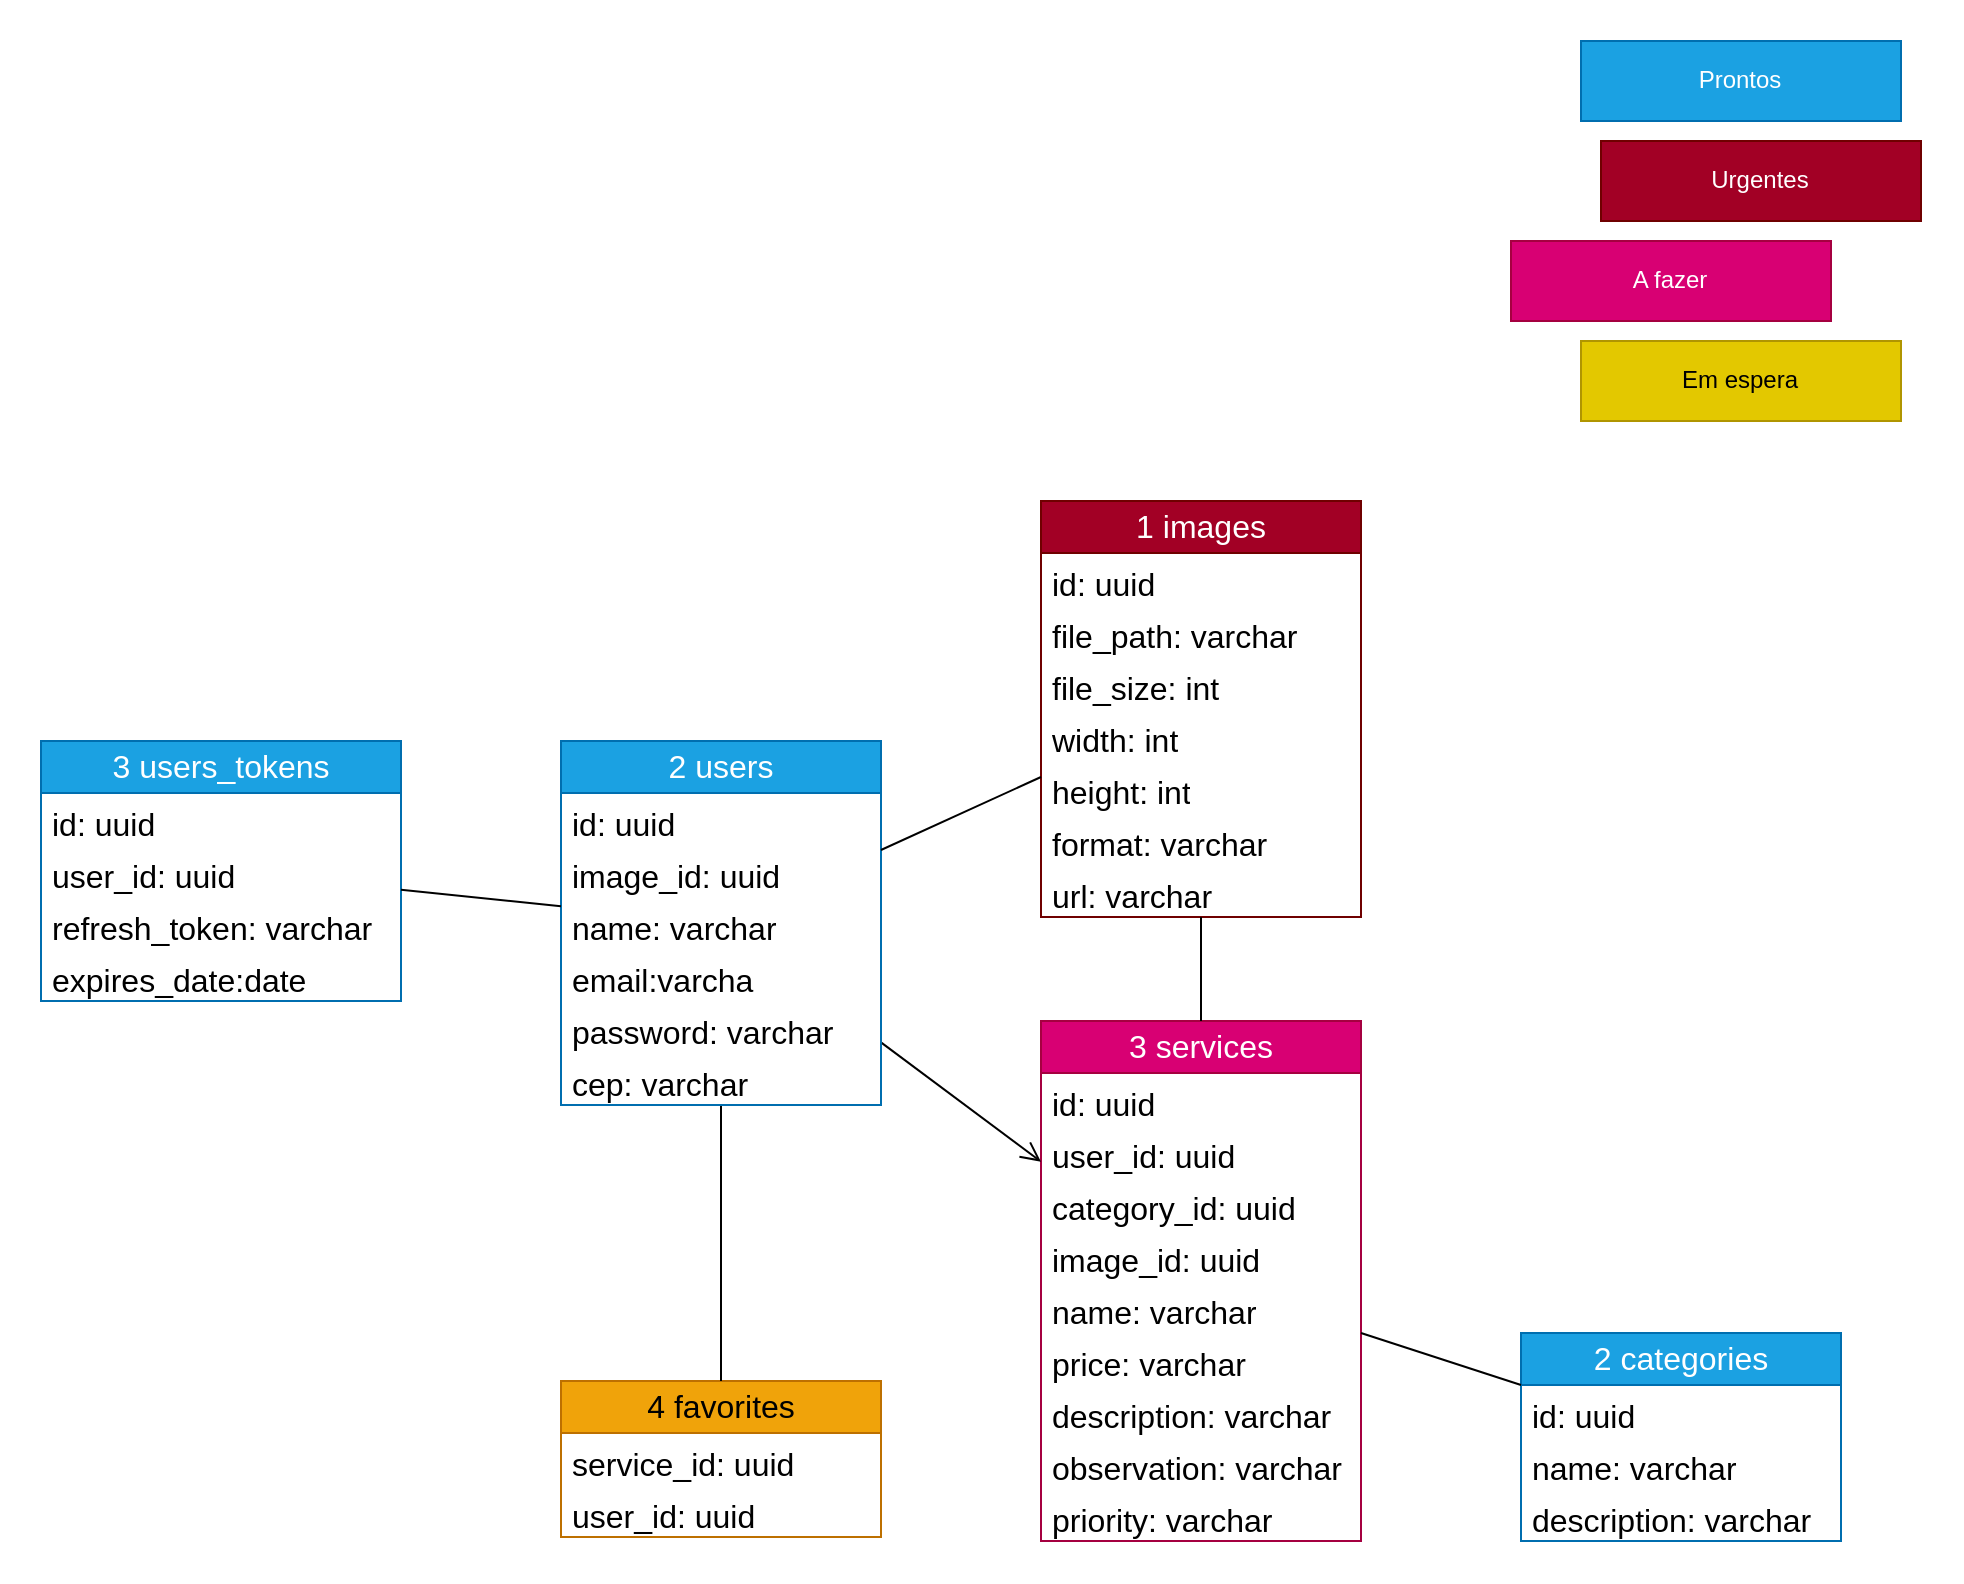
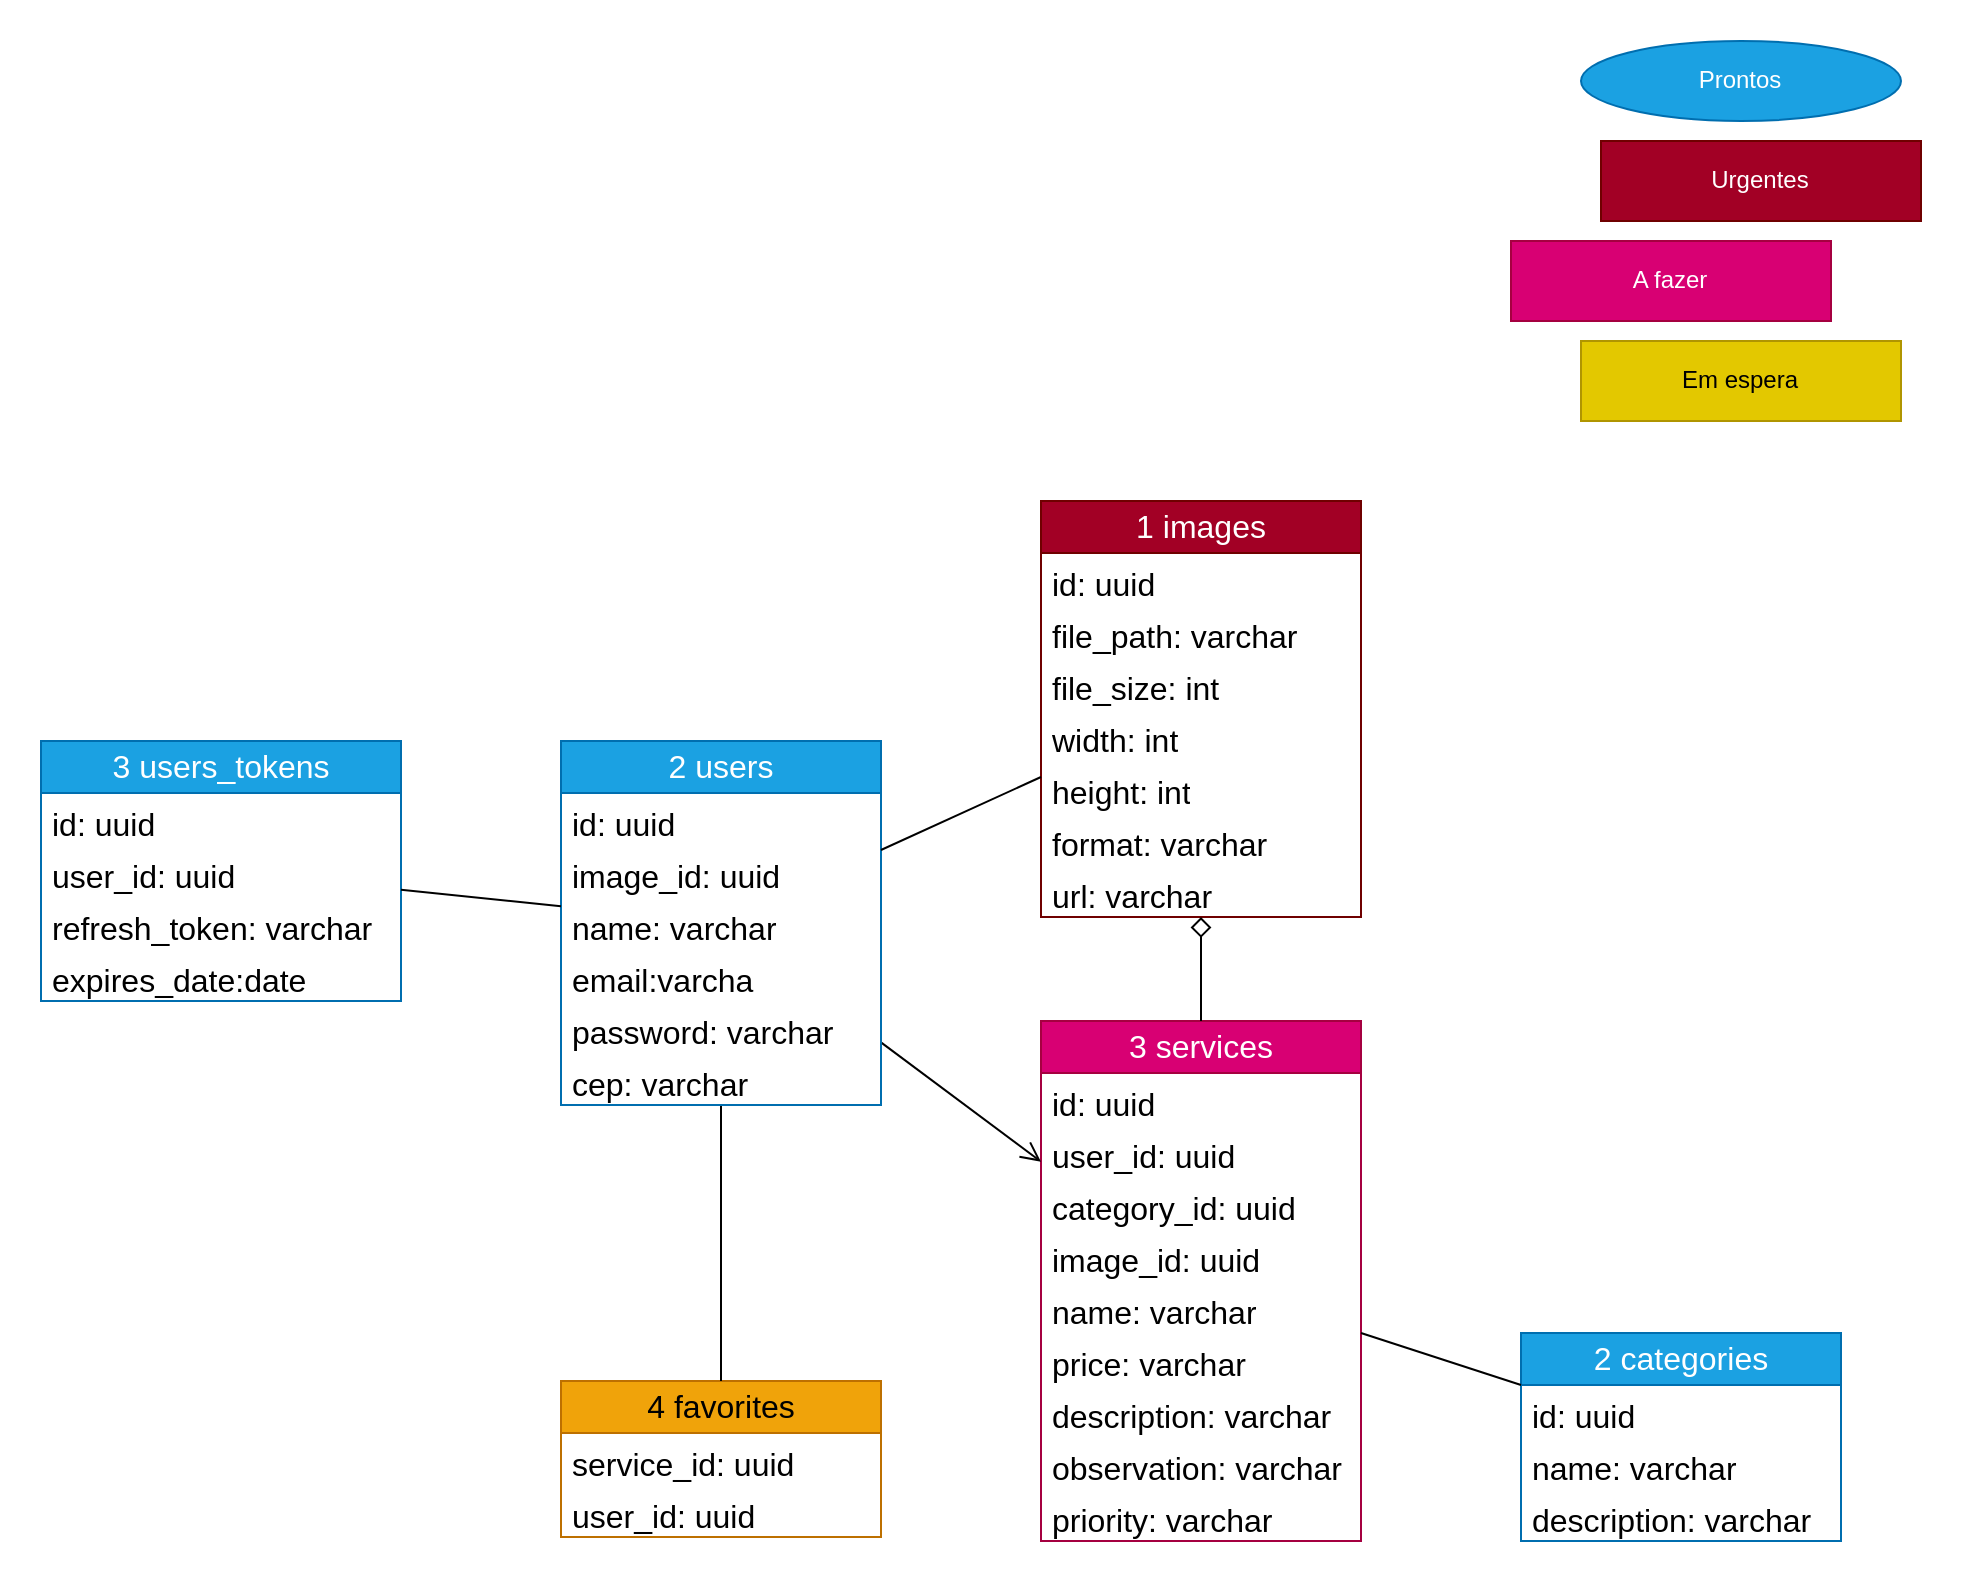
node "Prontos": shape rectangle -> ellipse
edge "1 images" -- "3 services": arrowhead none -> diamond
